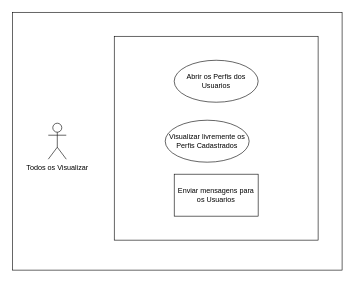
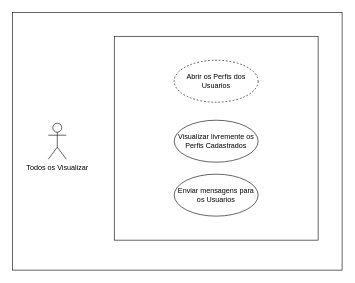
node "Abrir os Perfis dos Usuarios": style solid -> dashed
node "Visualizar livremente os Perfis Cadastrados": moved (207, 141) -> (216, 141)
node "Enviar mensagens para os Usuarios": shape rectangle -> ellipse
